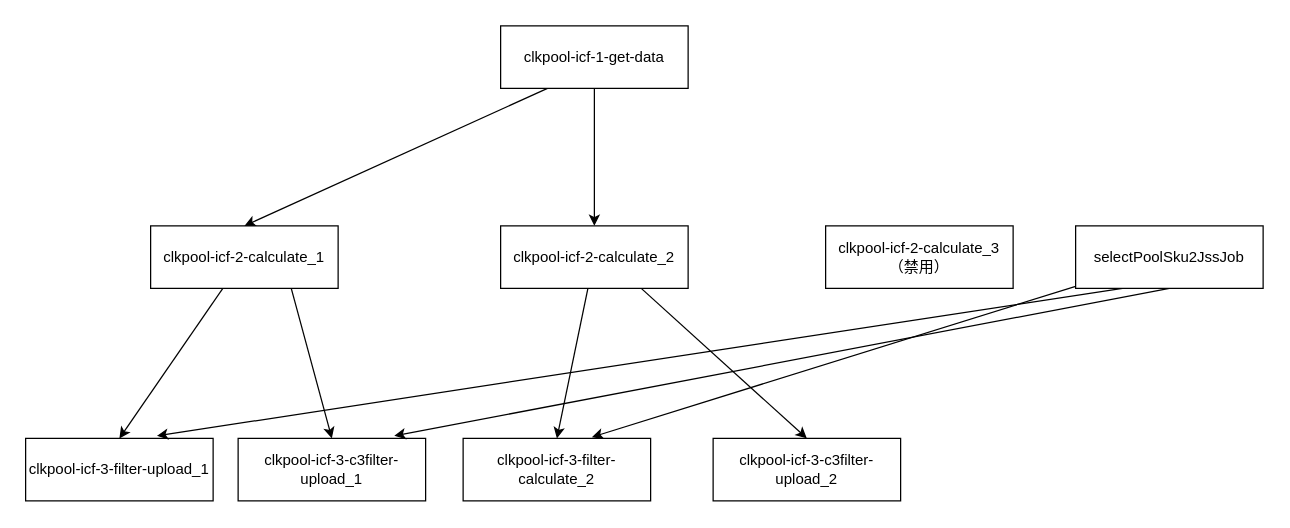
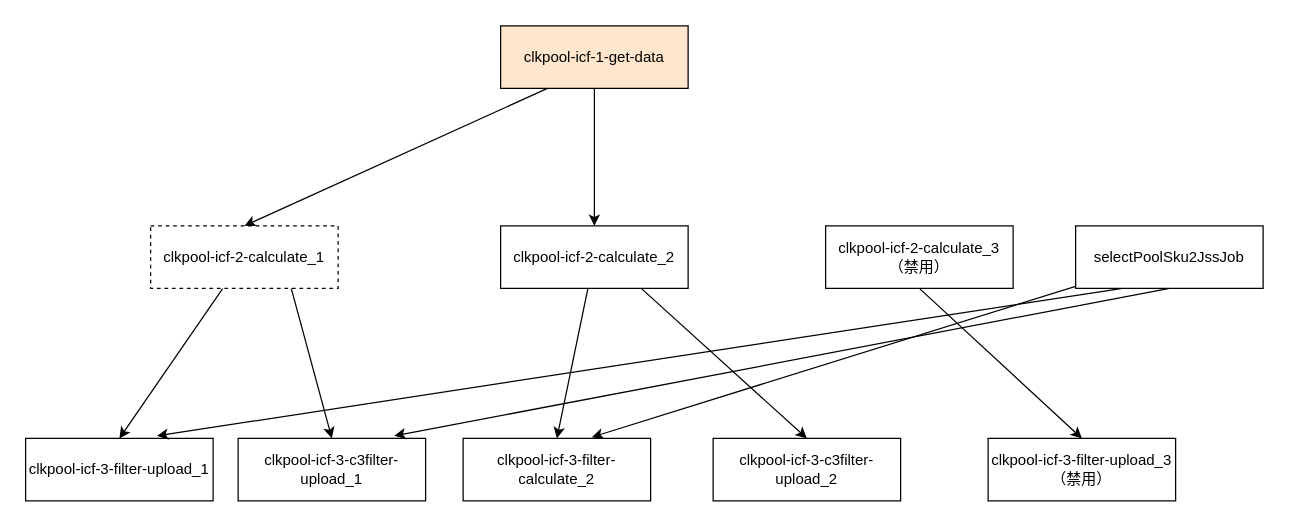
node "clkpool-icf-1-get-data": fillcolor #ffffff -> #ffe6cc
node "clkpool-icf-2-calculate_1": style solid -> dashed
edge "clkpool-icf-2-calculate_3 （禁用）" -> "clkpool-icf-3-filter-upload_3 （禁用）": added
node "clkpool-icf-3-filter-upload_3 （禁用）": added
